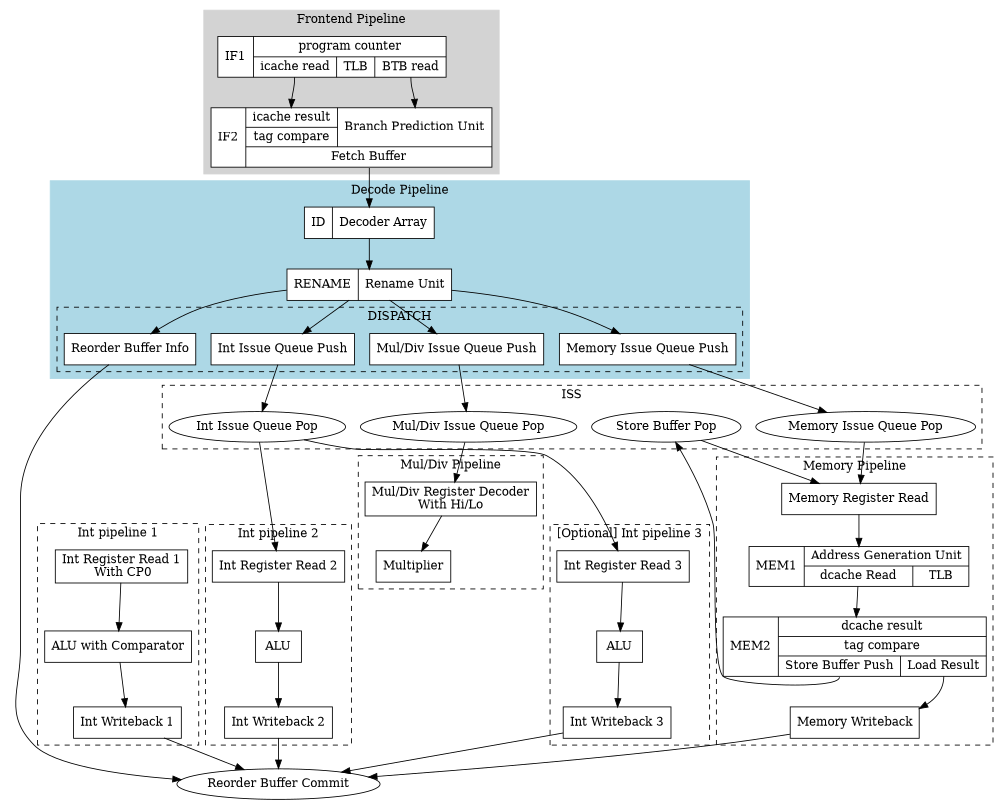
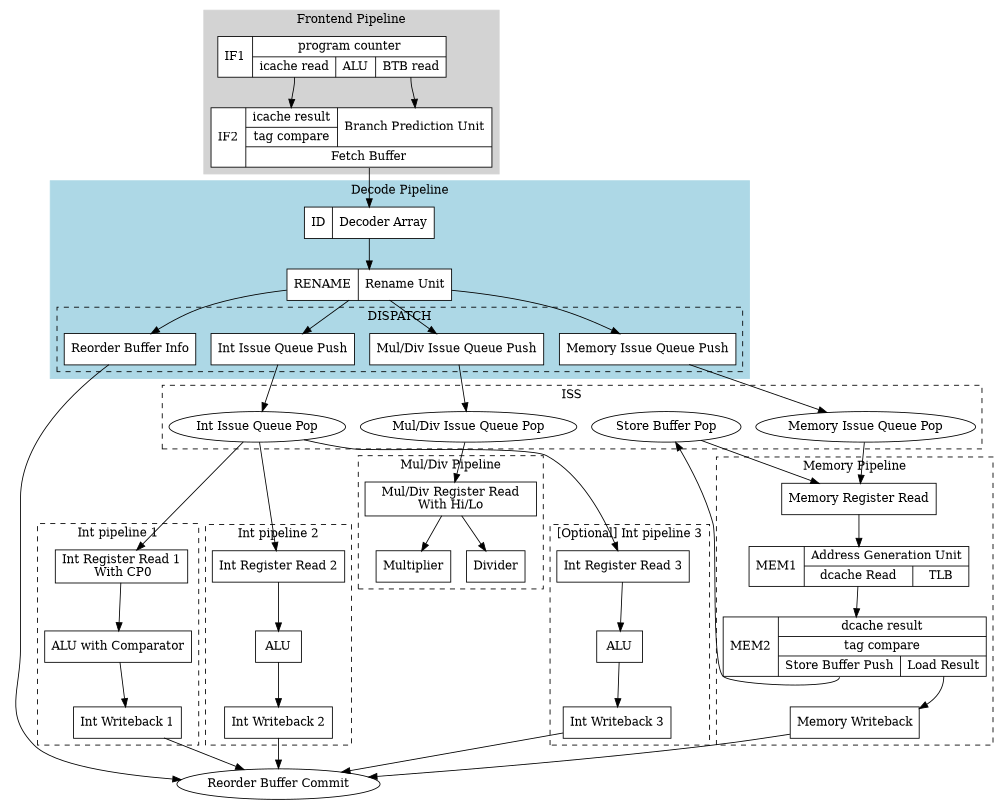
node "IF1": text "TLB" -> "ALU"
edge "Int Issue Queue Pop" -> "Int Register Read 1 With CP0": added
node "Mul/Div Register Decoder With Hi/Lo": label "Mul/Div Register Decoder With Hi/Lo" -> "Mul/Div Register Read With Hi/Lo"
node "Divider": added
